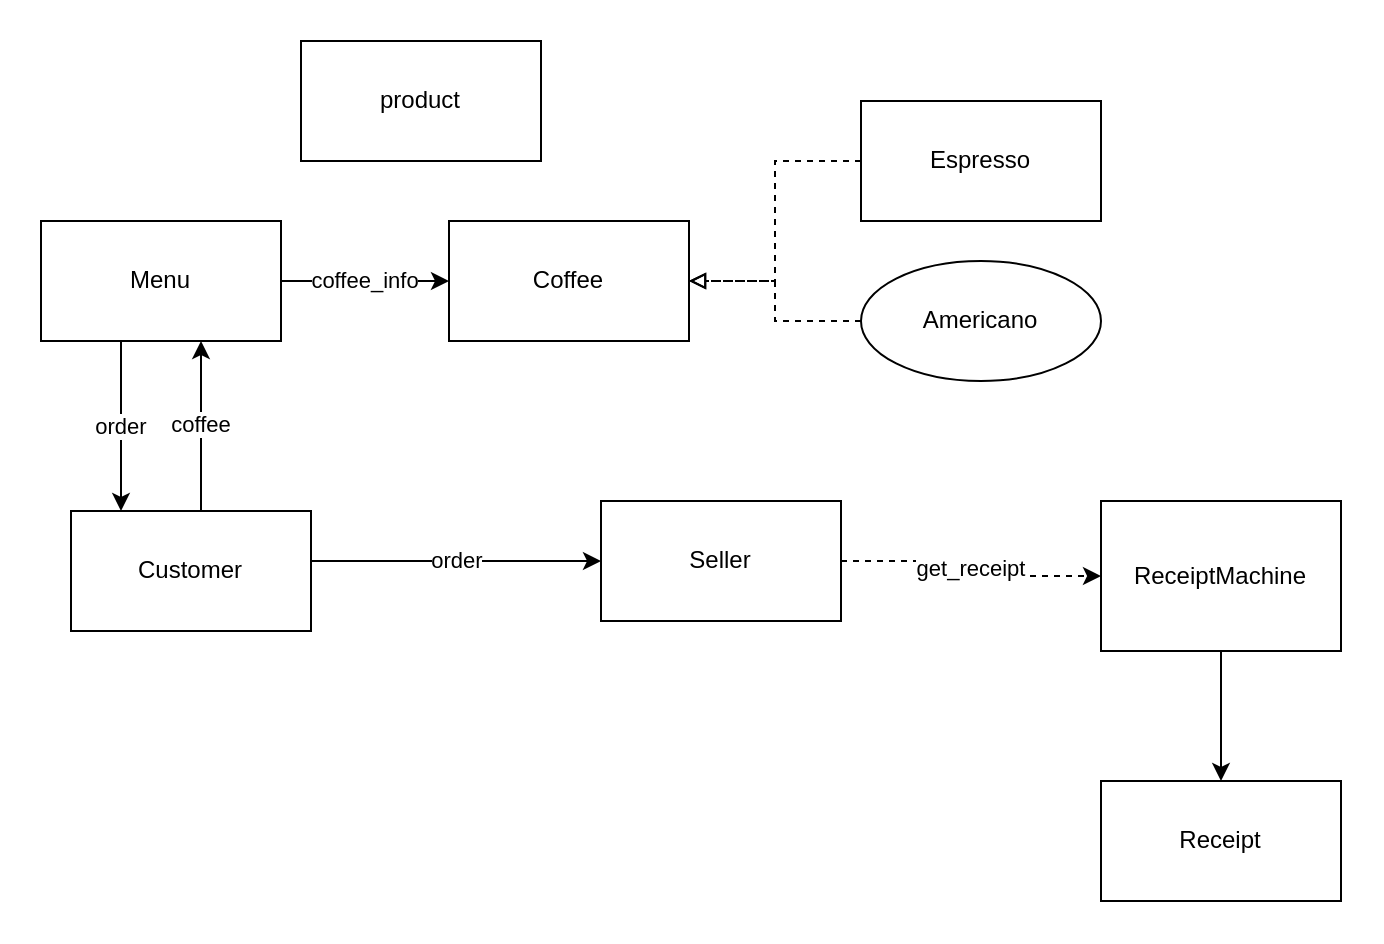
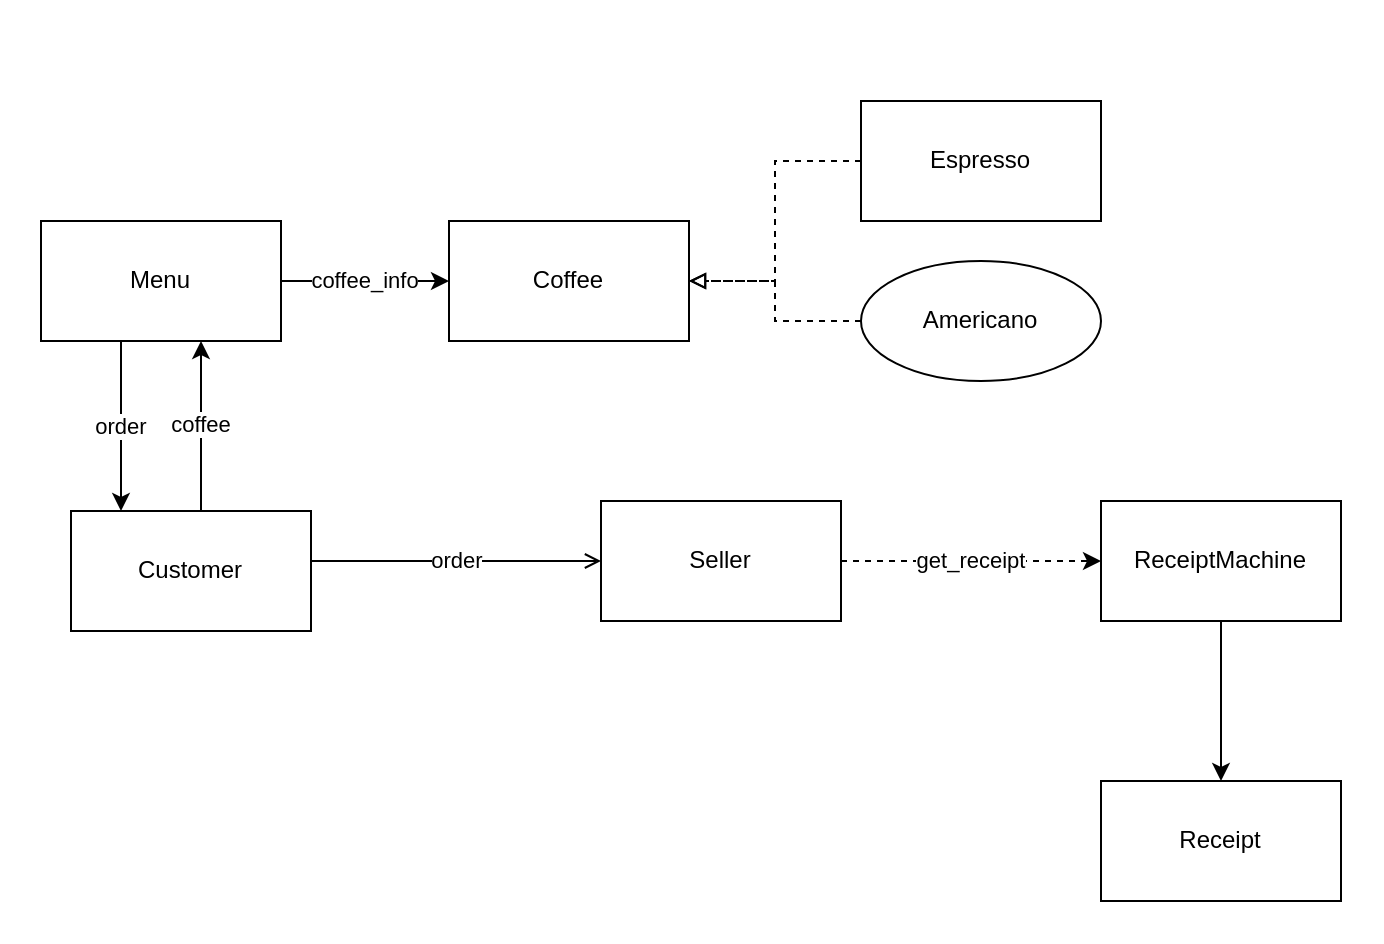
node "product": removed
edge "Customer" -> "Seller": arrowhead classic -> open
node "ReceiptMachine": size 240x150 -> 240x120
